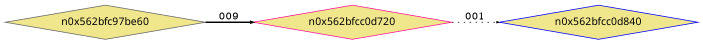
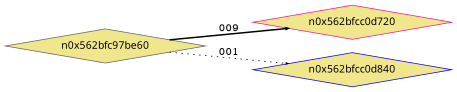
edge "n0x562bfcc0d720" -> "n0x562bfcc0d840": now "n0x562bfc97be60" -> "n0x562bfcc0d840"
